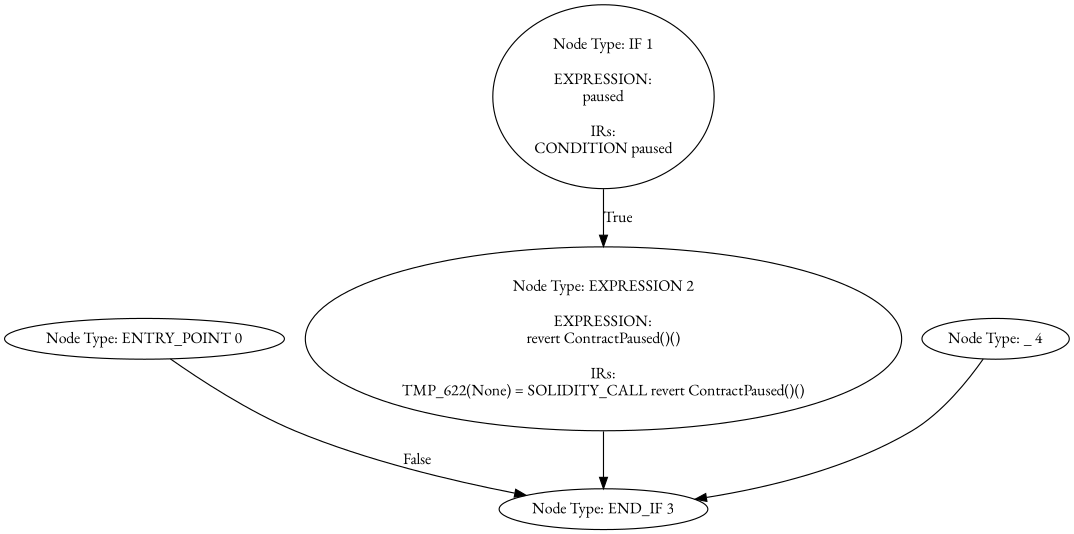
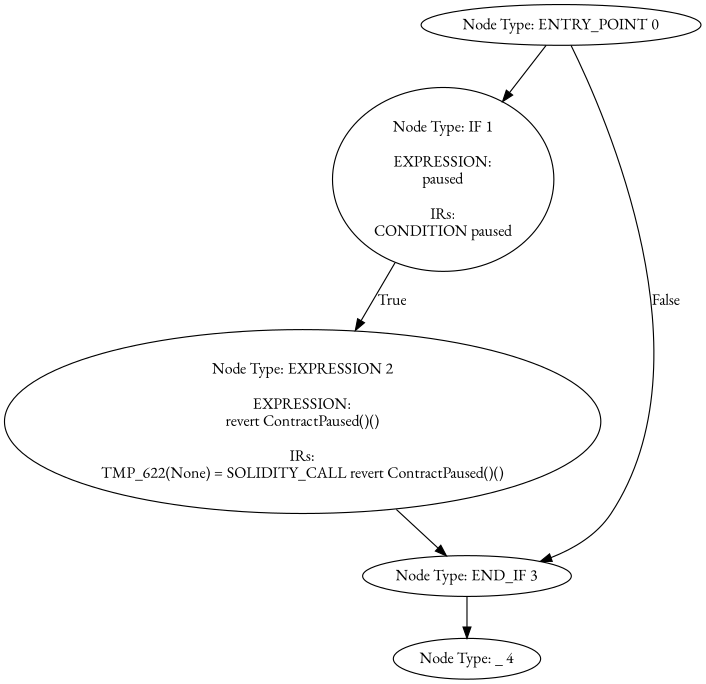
edge "Node Type: ENTRY_POINT 0" -> "Node Type: IF 1 EXPRESSION: paused IRs: CONDITION paused": added
edge "Node Type: _ 4" -> "Node Type: END_IF 3": reversed
